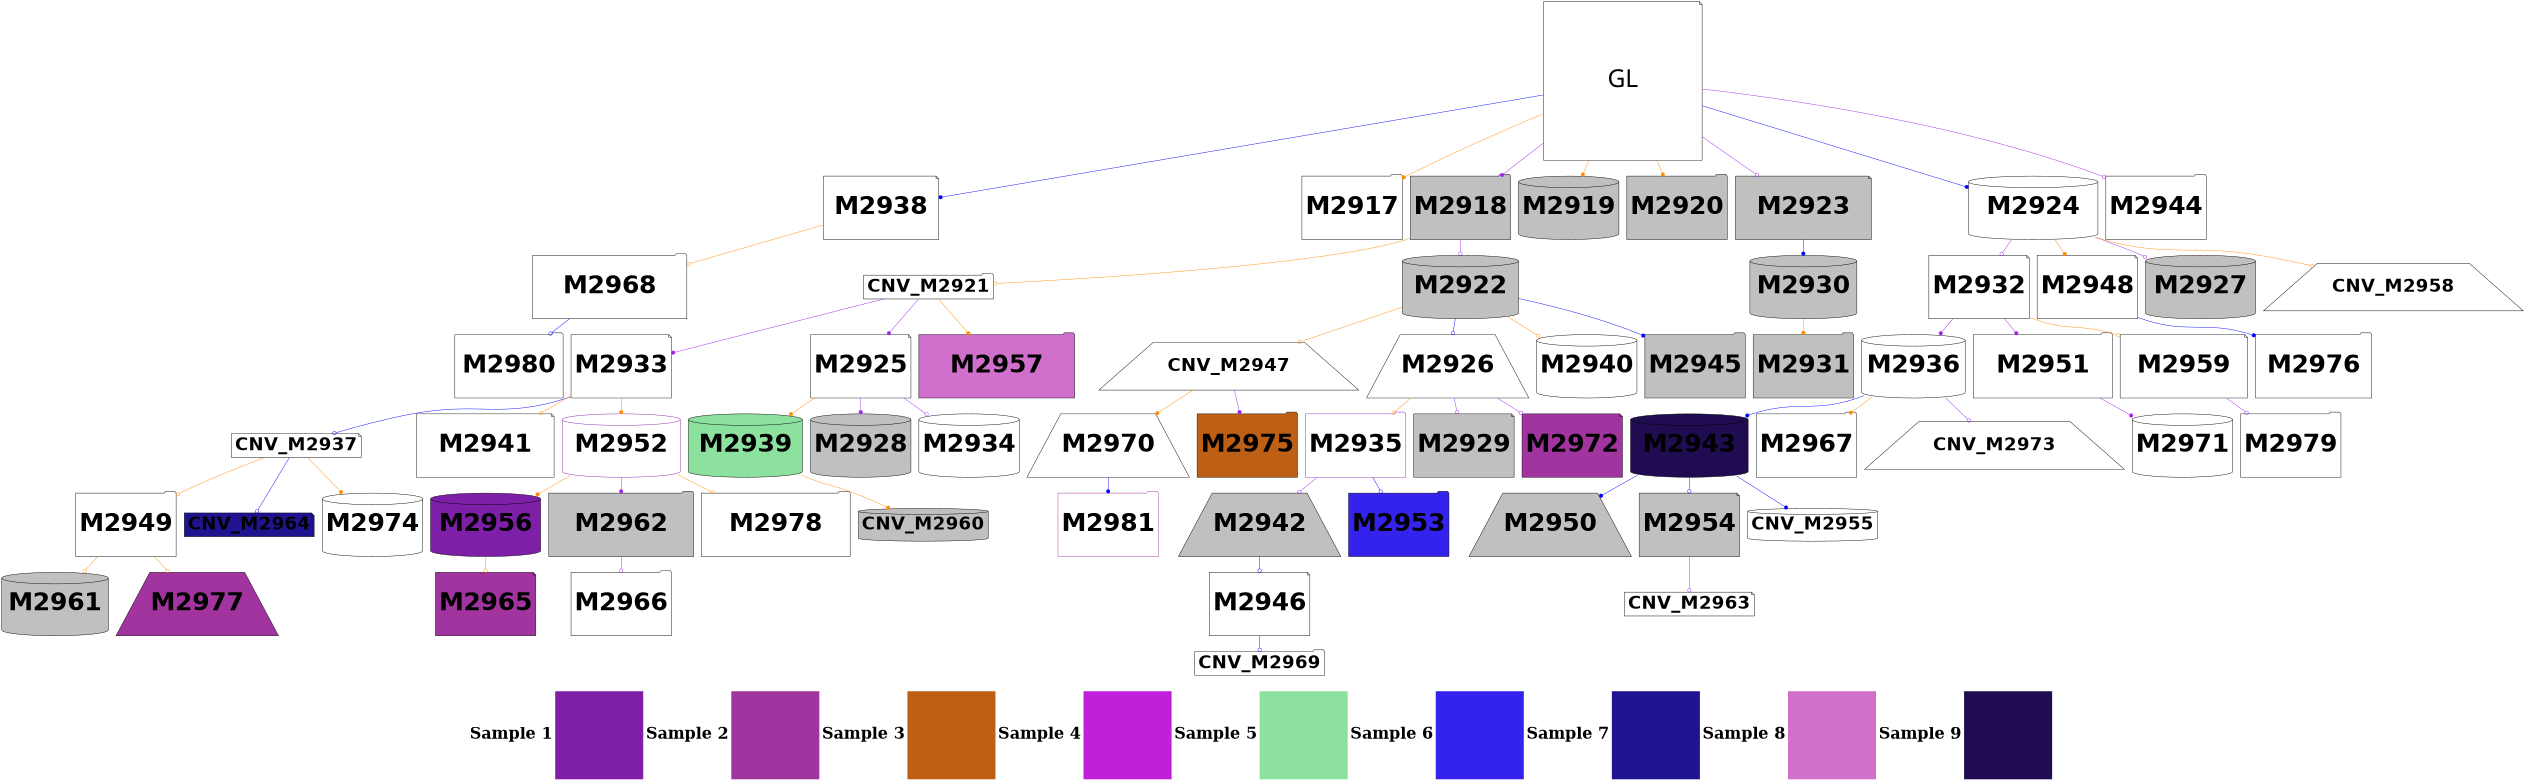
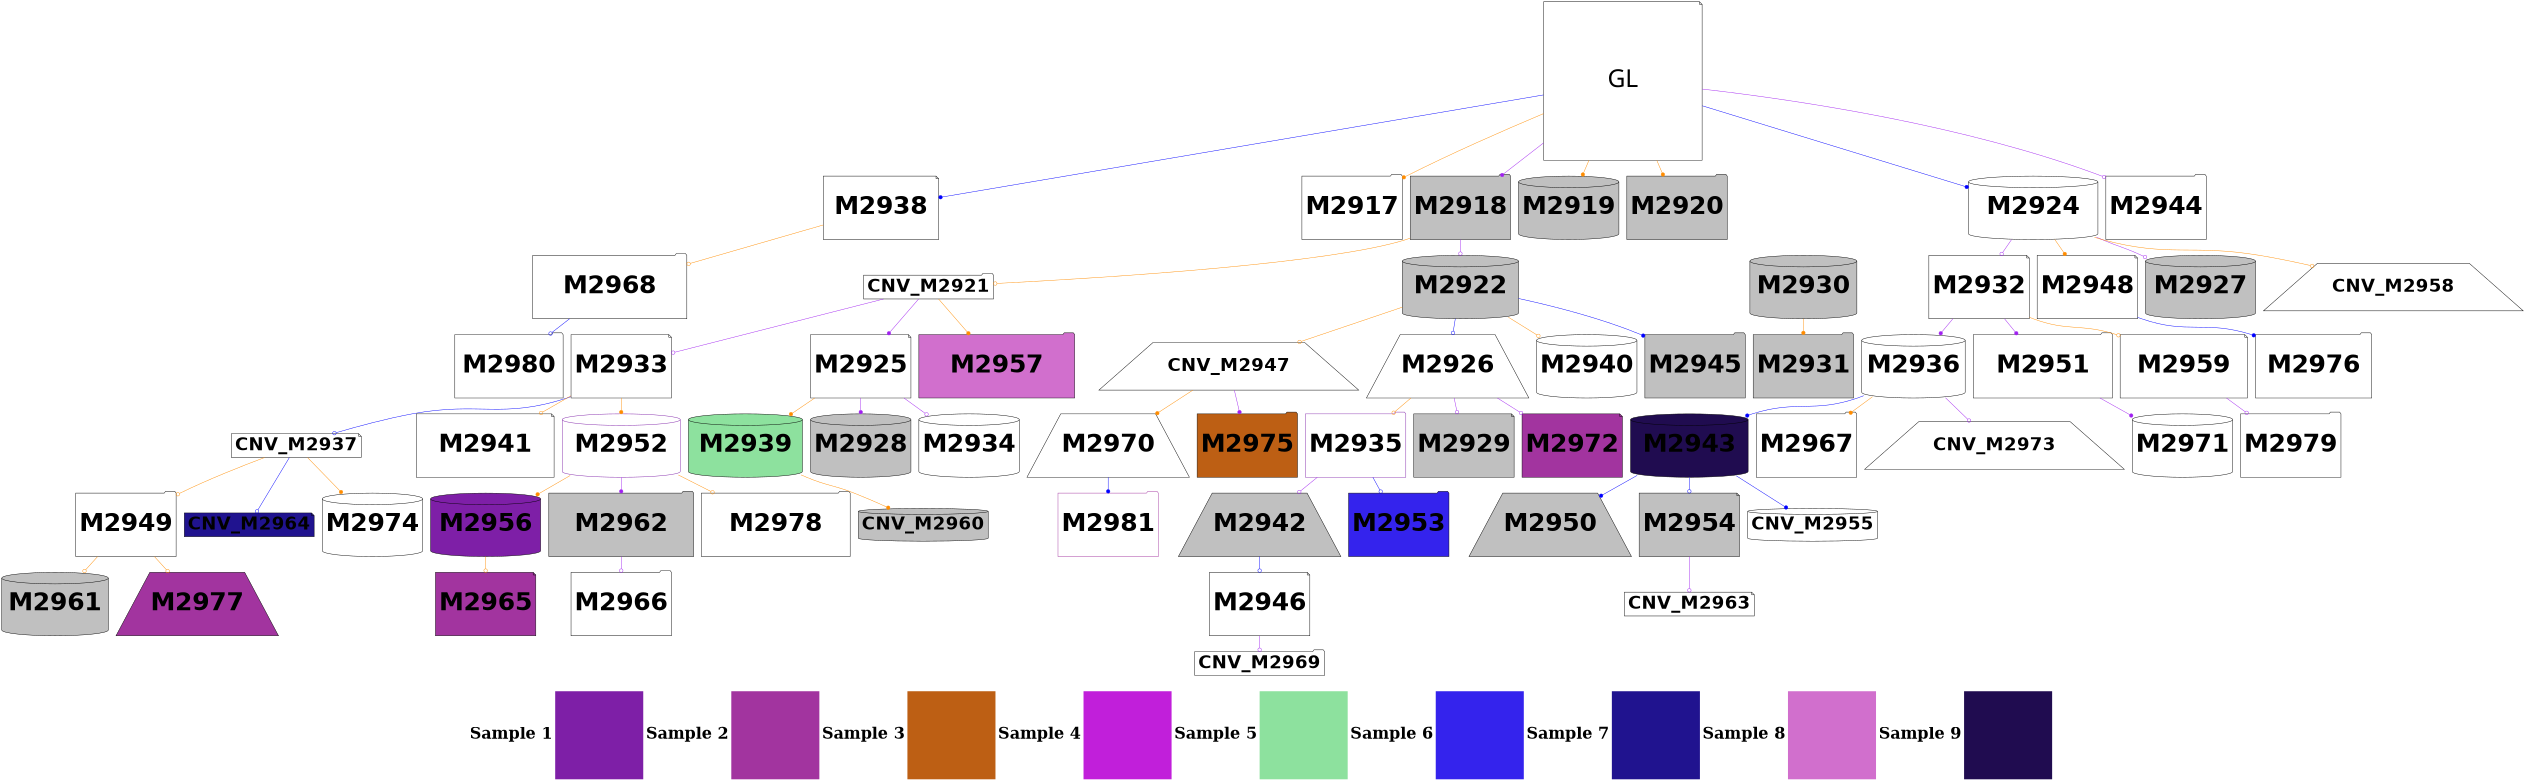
node "M2923": removed
edge "CNV_M2921" -> "M2933": arrowhead dot -> odot
edge "M2946" -> "CNV_M2969": color blue -> purple
